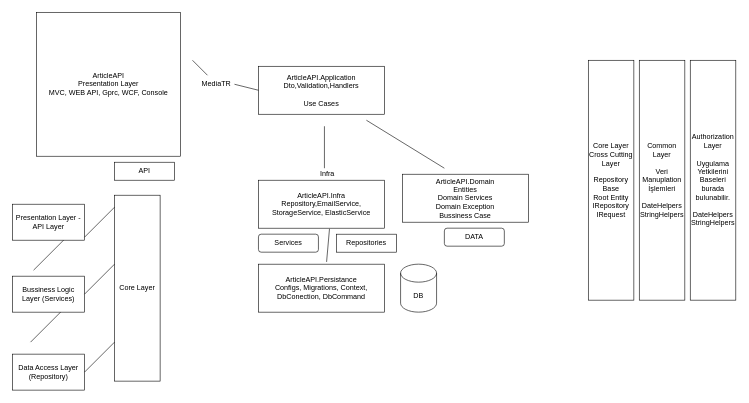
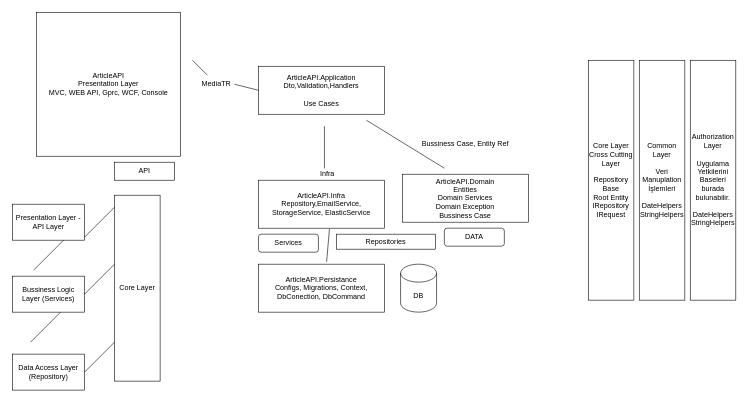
node "Bussiness Case, Entity Ref": added
node "Repositories": size 60x18 -> 99x15
